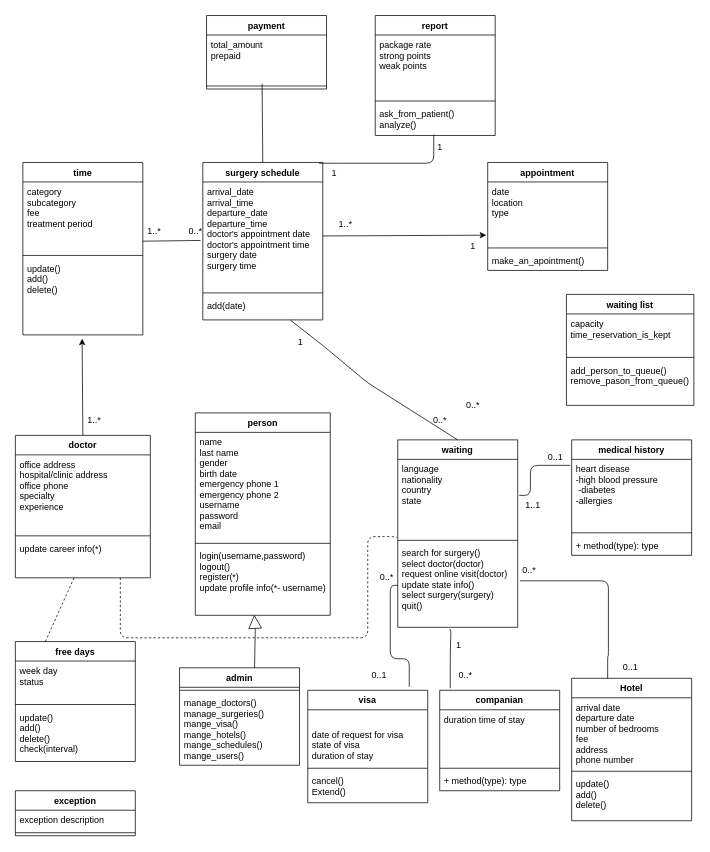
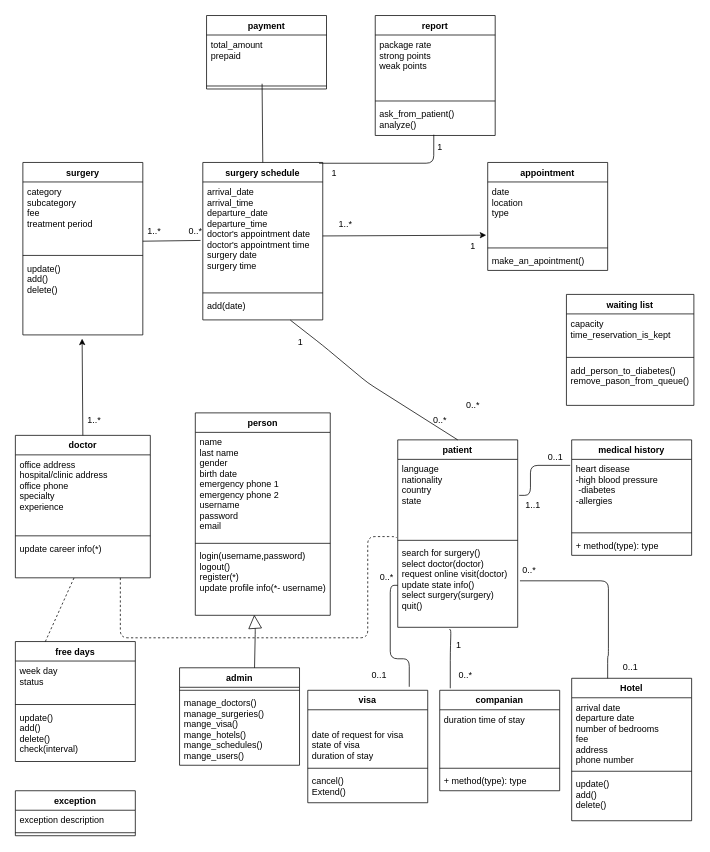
node "time": label "time" -> "surgery"
node "add_person_to_queue() remove_pason_from_queue()": label "add_person_to_queue() remove_pason_from_queue()" -> "add_person_to_diabetes() remove_pason_from_queue()"
node "waiting": label "waiting" -> "patient"
